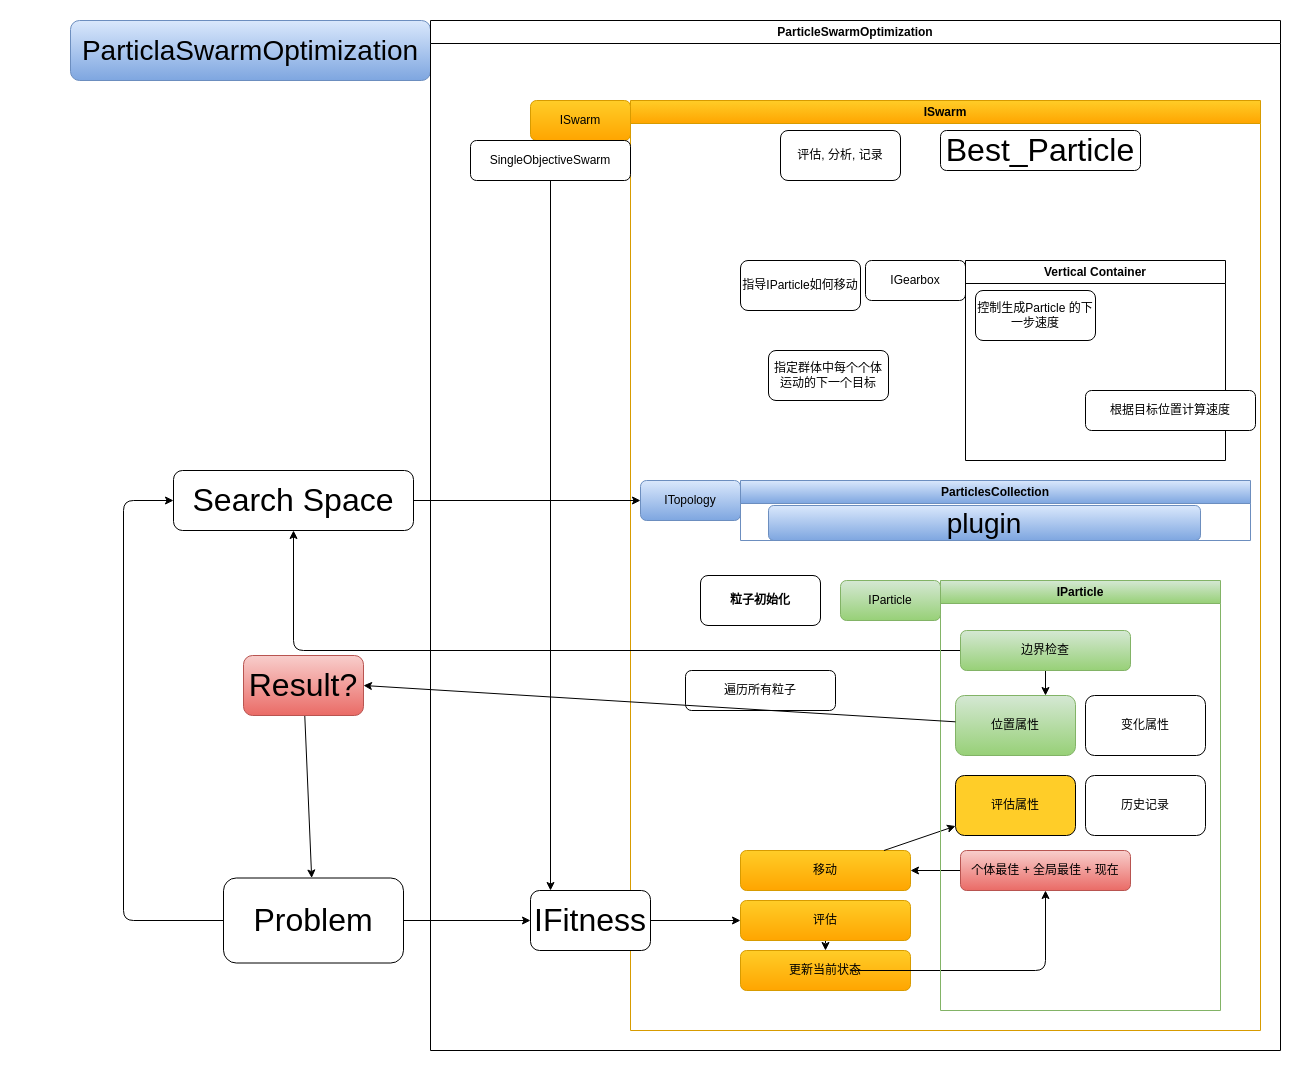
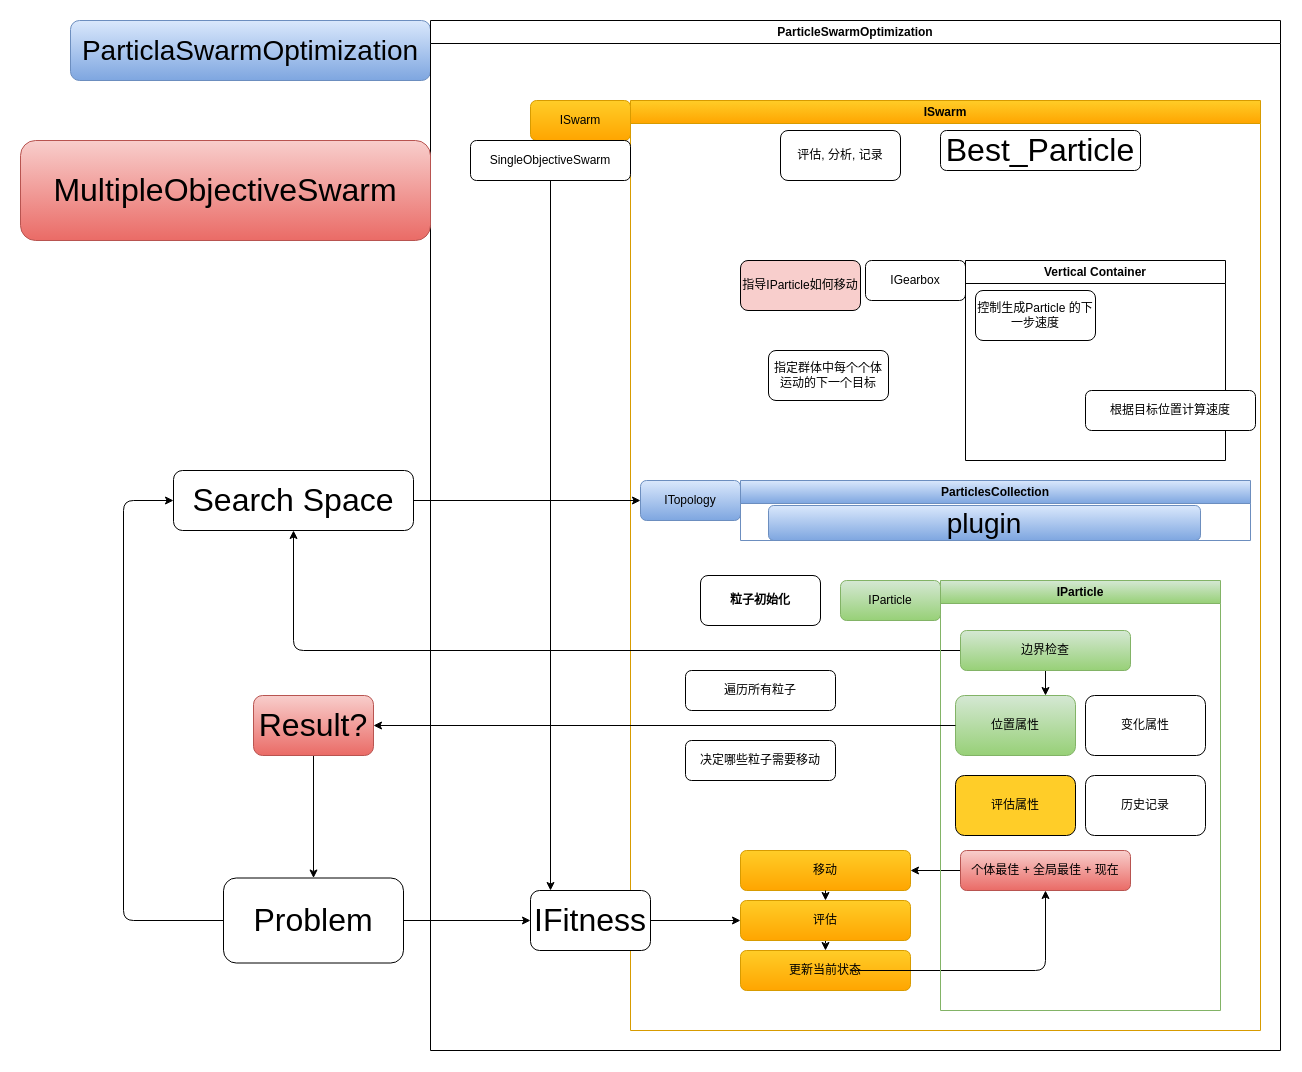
node "MultipleObjectiveSwarm": added
node "指导IParticle如何移动": fillcolor #ffffff -> #f8cecc
node "Result?": moved (304, 686) -> (314, 726)
node "决定哪些粒子需要移动": added
edge "移动" -> "评估属性": now "移动" -> "评估"
